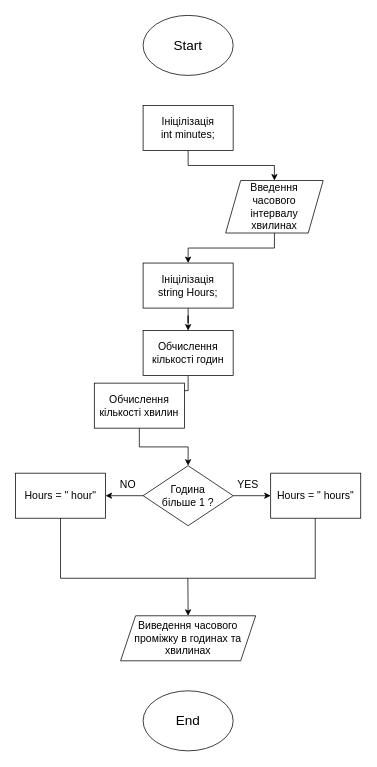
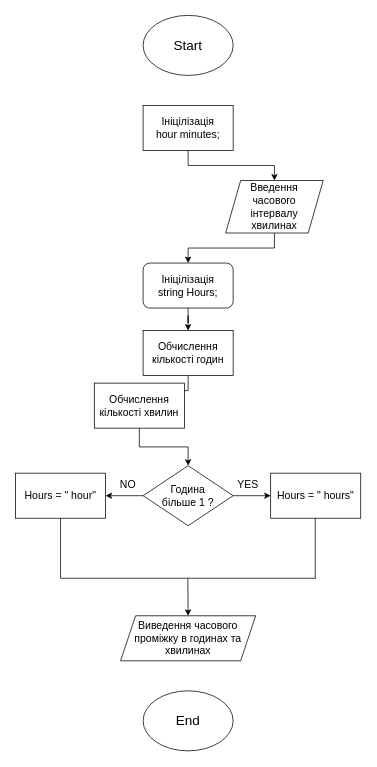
node "Ініцілізація int minutes;": label "Ініцілізація int minutes;" -> "Ініцілізація hour minutes;"
node "Ініцілізація string Hours;": shape rectangle -> rounded rectangle
